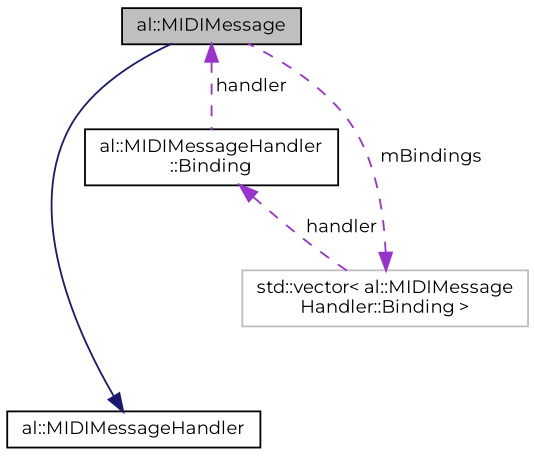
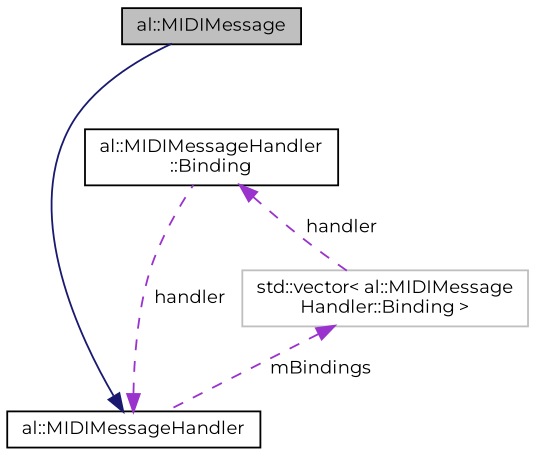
edge "al::MIDIMessageHandler ::Binding" -> "al::MIDIMessage": now "al::MIDIMessageHandler ::Binding" -> "al::MIDIMessageHandler"
edge "al::MIDIMessage" -> "std::vector< al::MIDIMessage Handler::Binding >": now "al::MIDIMessageHandler" -> "std::vector< al::MIDIMessage Handler::Binding >"
